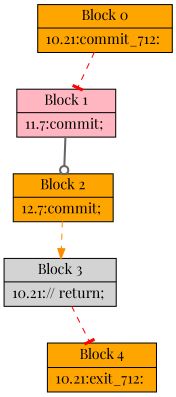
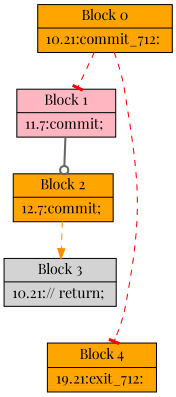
edge "Block 3" -> "Block 4": now "Block 0" -> "Block 4"
node "Block 4": text "10.21:exit_712:" -> "19.21:exit_712:"
